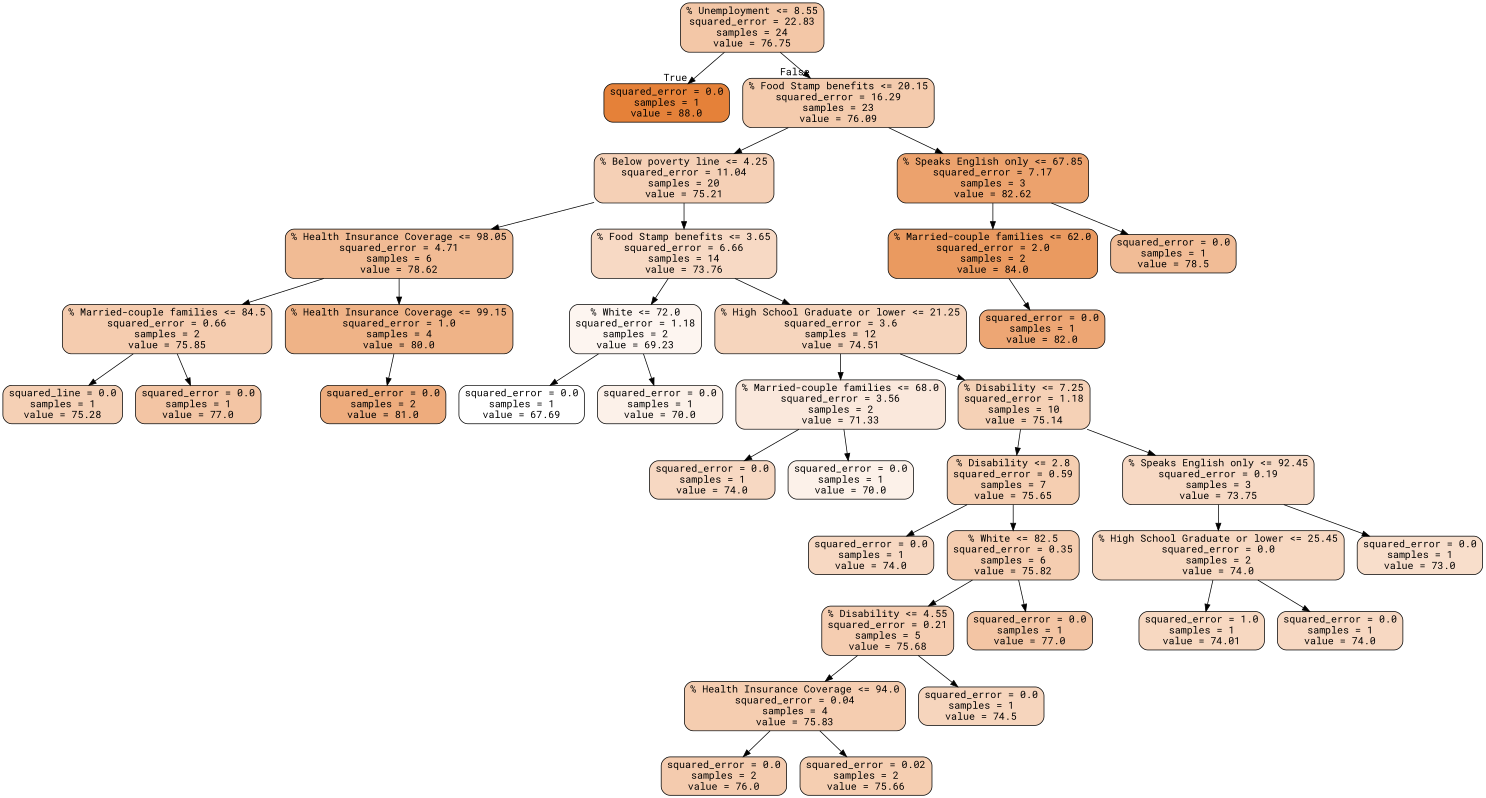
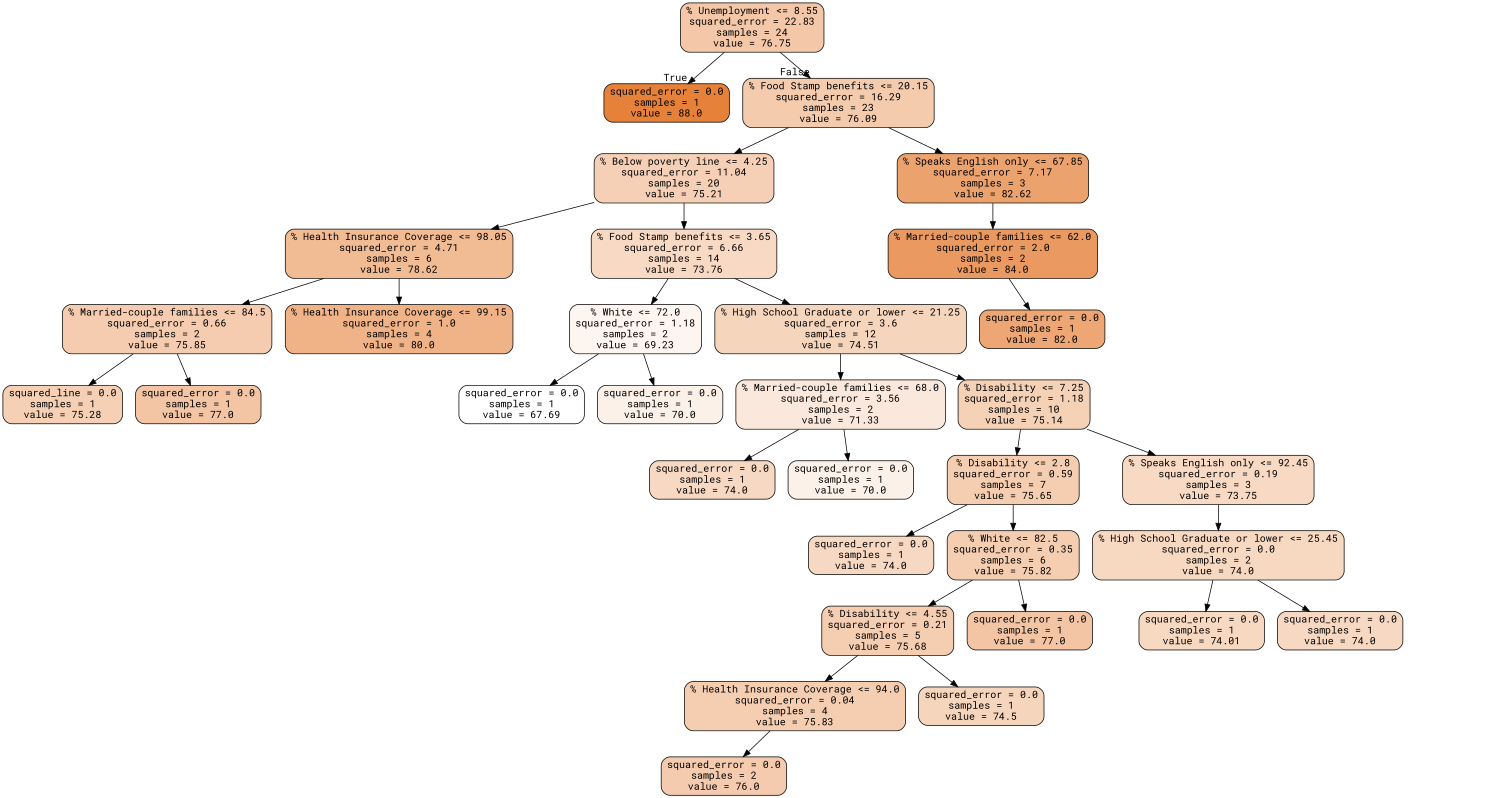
node "squared_error = 0.0 samples = 1 value = 78.5": removed
node "squared_error = 0.0 samples = 2 value = 81.0": removed
node "squared_error = 0.0 samples = 1 value = 73.0": removed
node "squared_error = 1.0 samples = 1 value = 74.01": label "squared_error = 1.0 samples = 1 value = 74.01" -> "squared_error = 0.0 samples = 1 value = 74.01"
node "squared_error = 0.02 samples = 2 value = 75.66": removed
